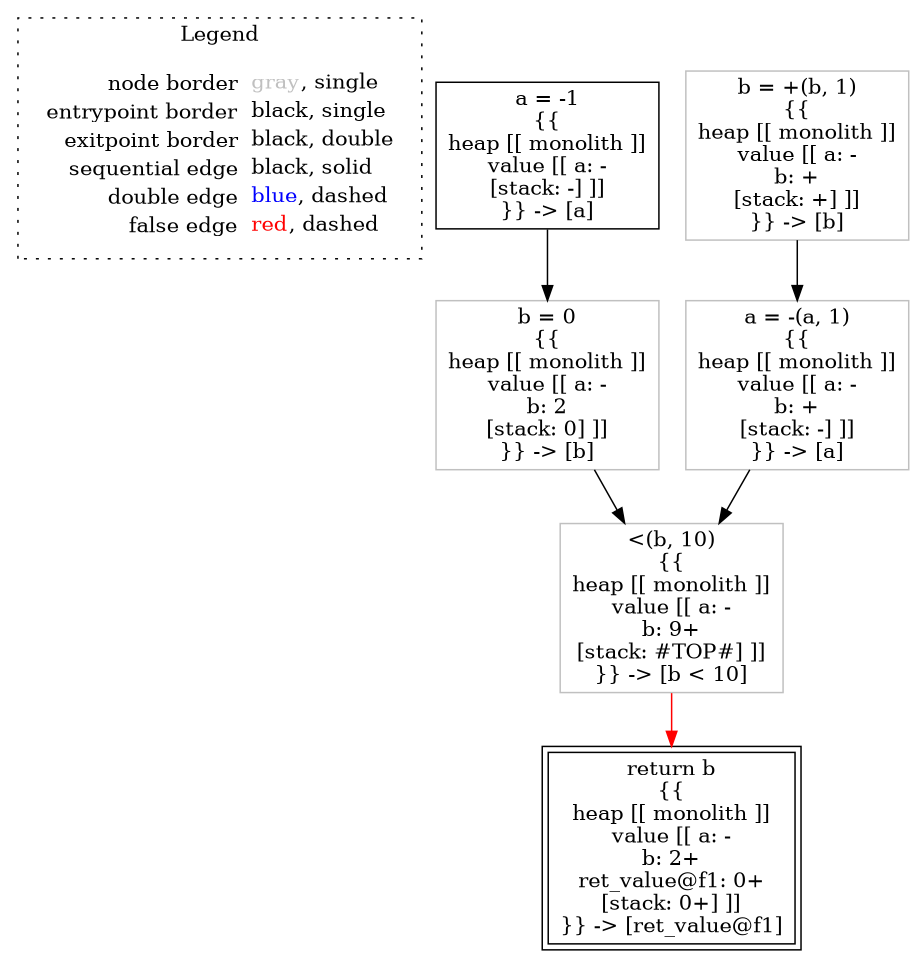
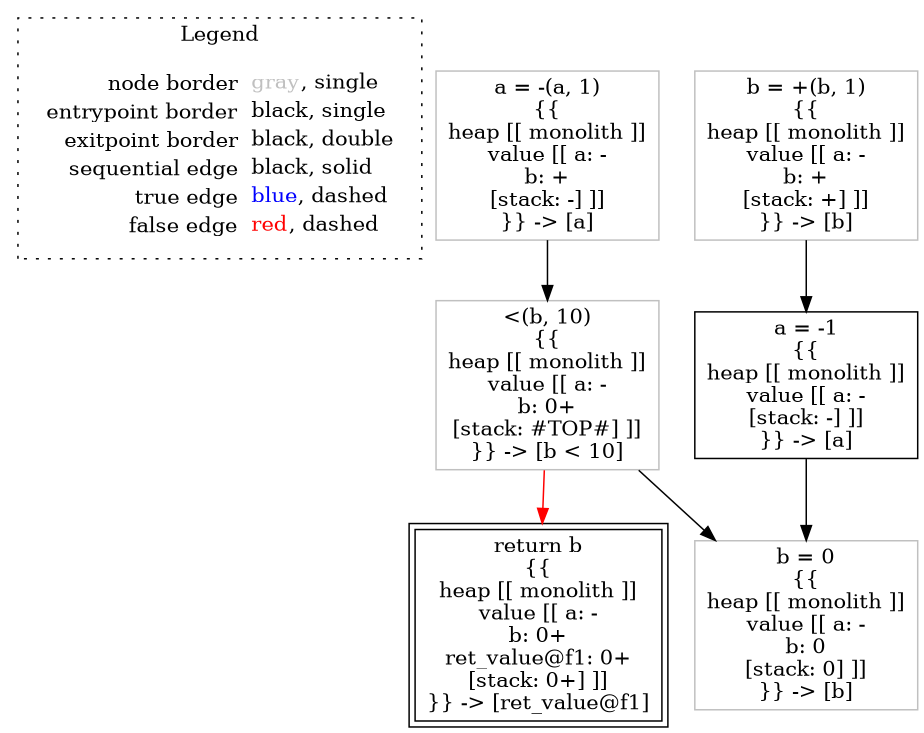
node "node border": text "double edge" -> "true edge"
edge "b = +(b, 1)" -> "a = -(a, 1)": now "b = +(b, 1)" -> "a = -1"
node "b = 0": text "b: 2" -> "b: 0"
edge "b = 0" -> "<(b, 10)": reversed
node "<(b, 10)": text "b: 9+" -> "b: 0+"
node "return b": text "b: 2+" -> "b: 0+"
